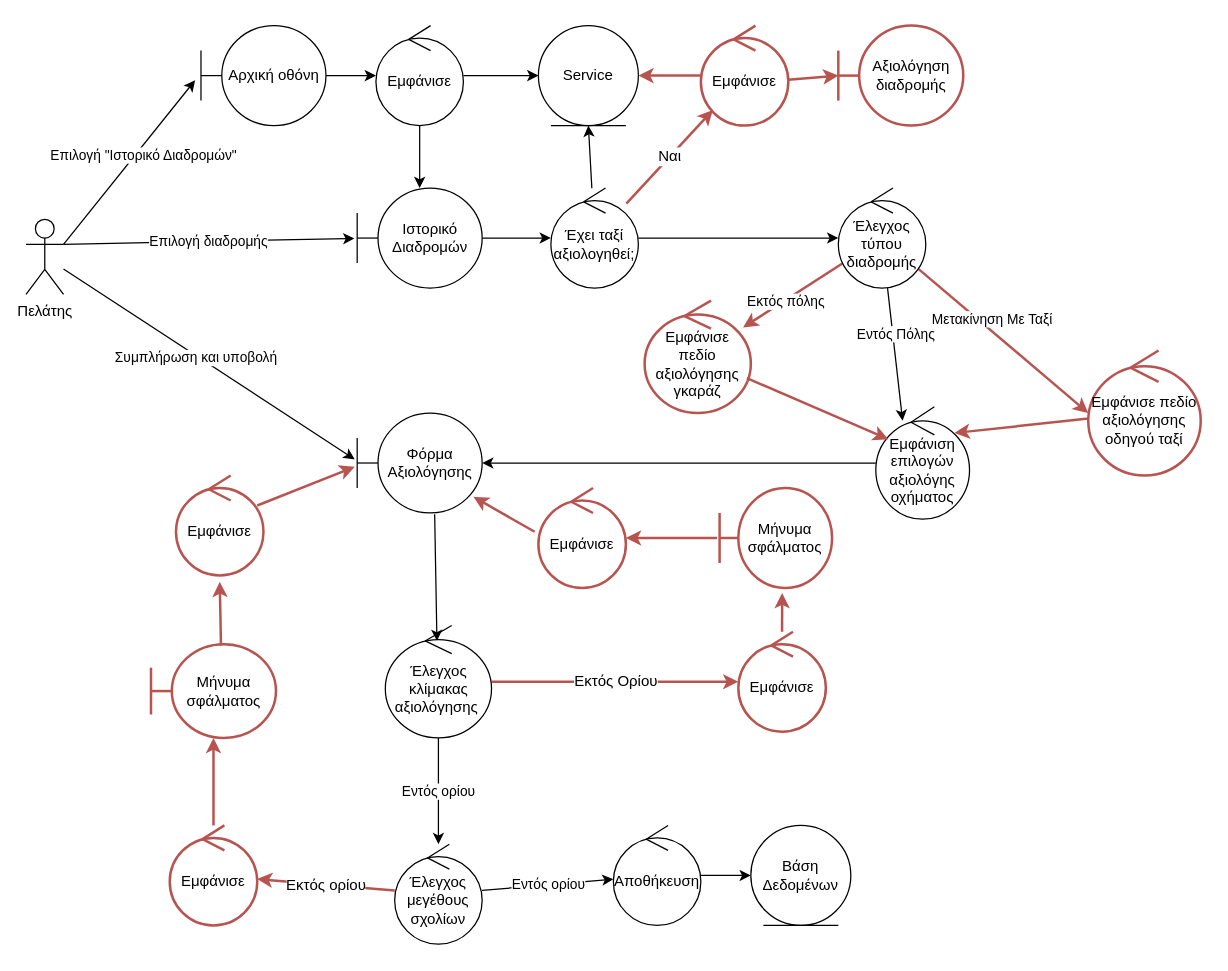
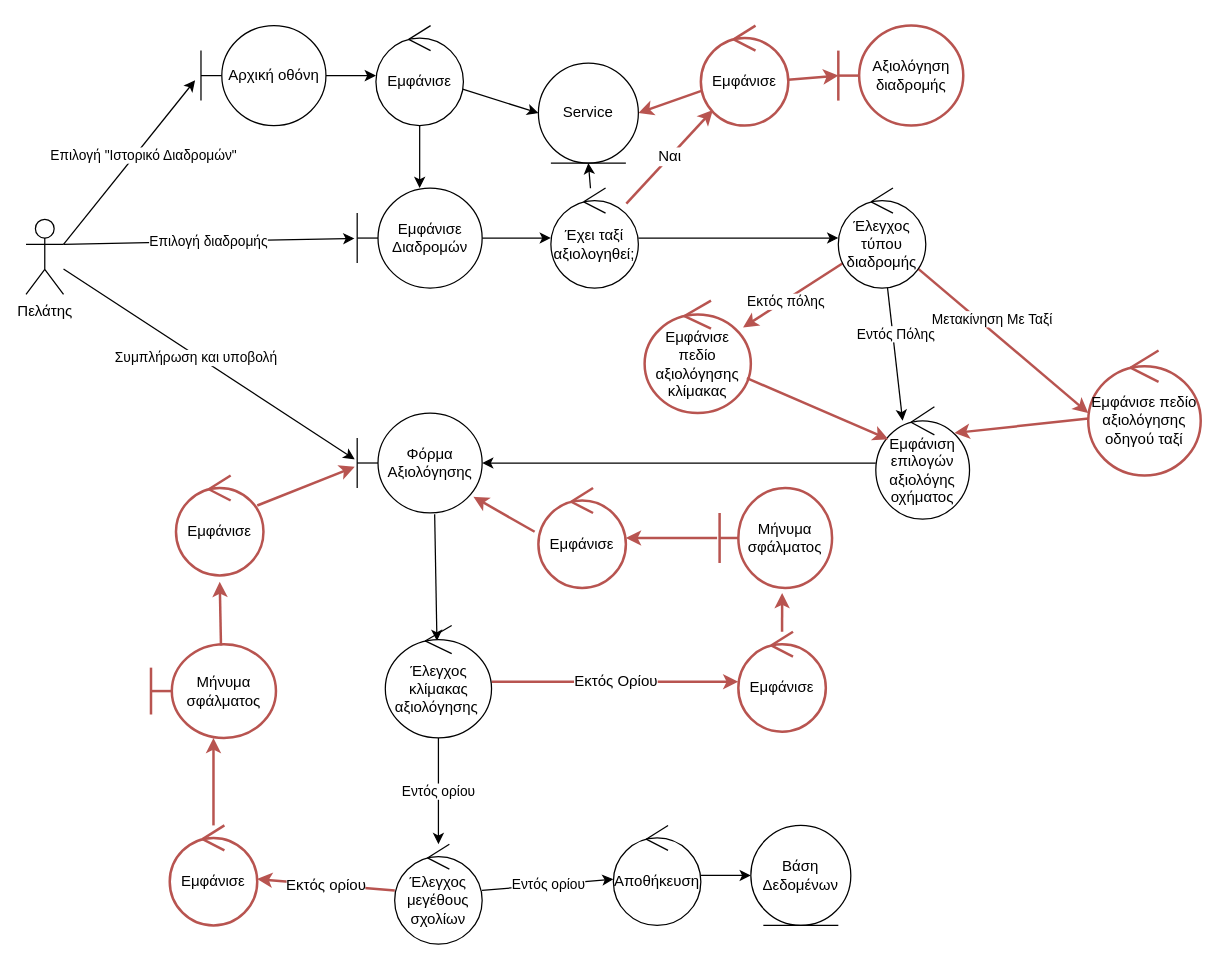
node "Service": moved (588, 76) -> (588, 113)
node "Ιστορικό Διαδρομών": label "Ιστορικό Διαδρομών" -> "Εμφάνισε Διαδρομών"
node "Εμφάνισε πεδίο αξιολόγησης γκαράζ": label "Εμφάνισε πεδίο αξιολόγησης γκαράζ" -> "Εμφάνισε πεδίο αξιολόγησης κλίμακας"
